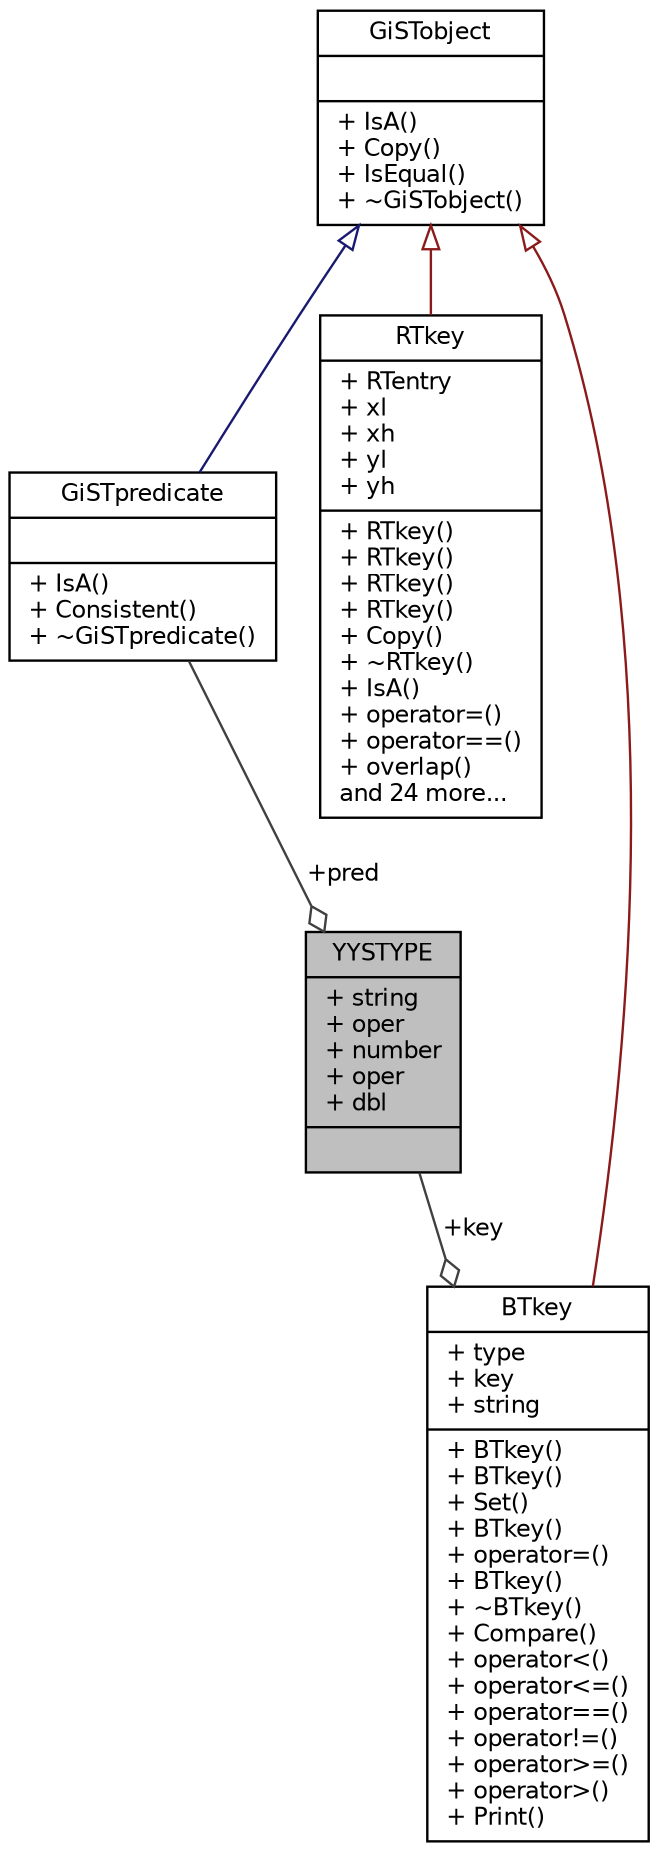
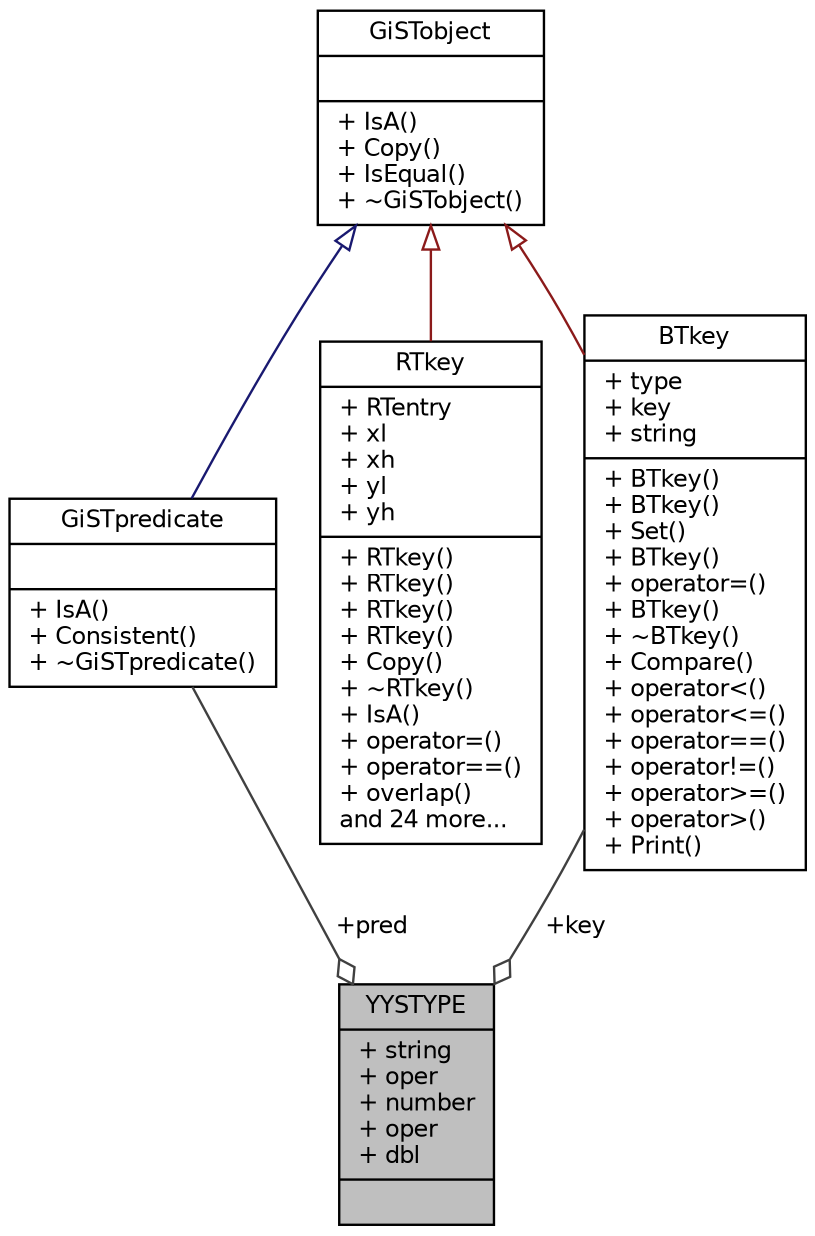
edge "YYSTYPE" -> "BTkey": reversed
